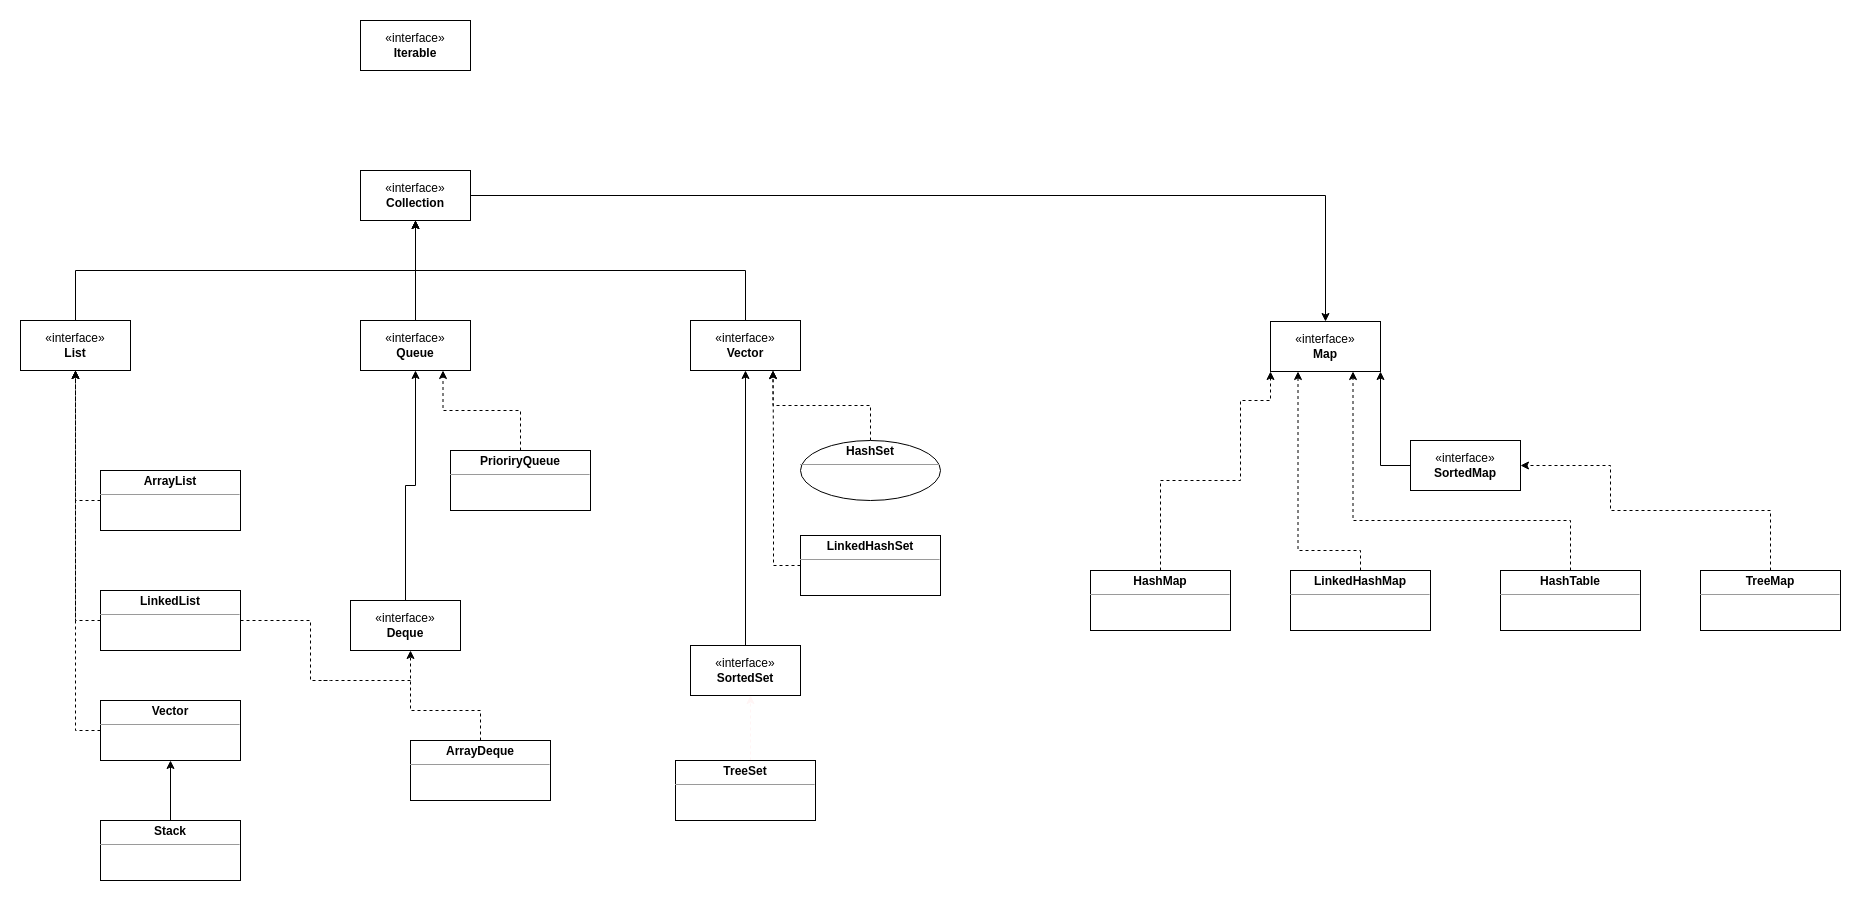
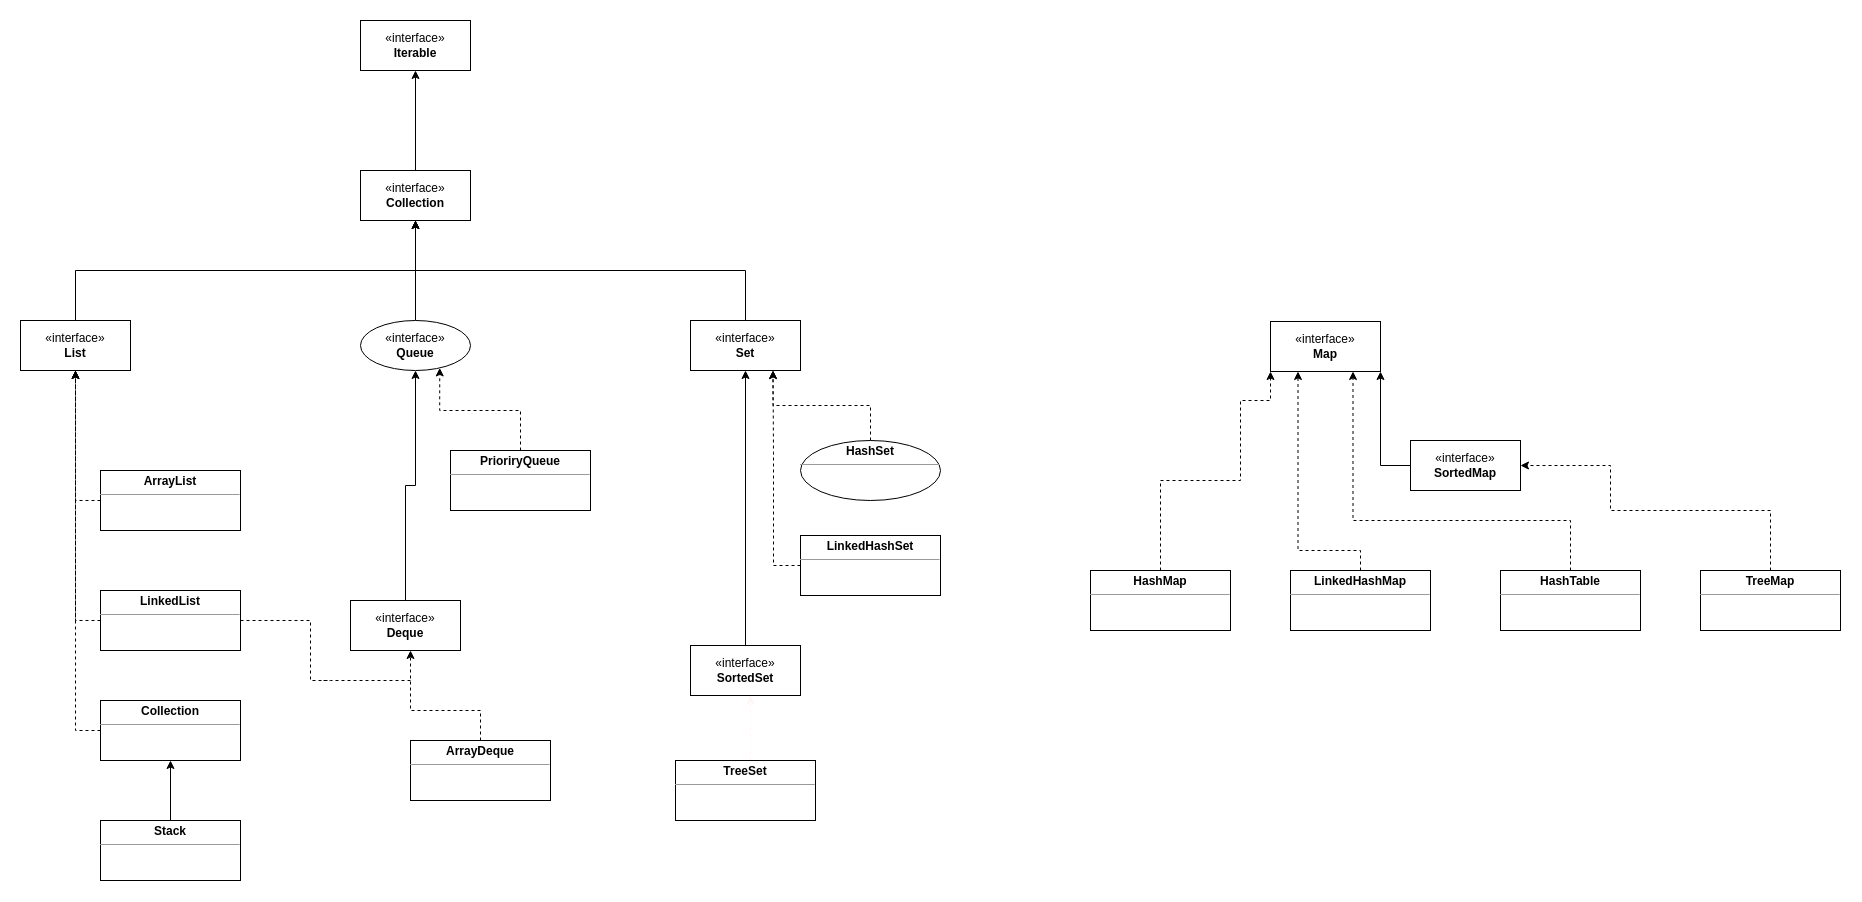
edge "«interface» Collection" -> "«interface» Map": now "«interface» Collection" -> "«interface» Iterable"
node "«interface» Queue": shape rectangle -> ellipse
node "«interface» Vector": label "«interface» Vector" -> "«interface» Set"
node "Vector": label "Vector" -> "Collection"
